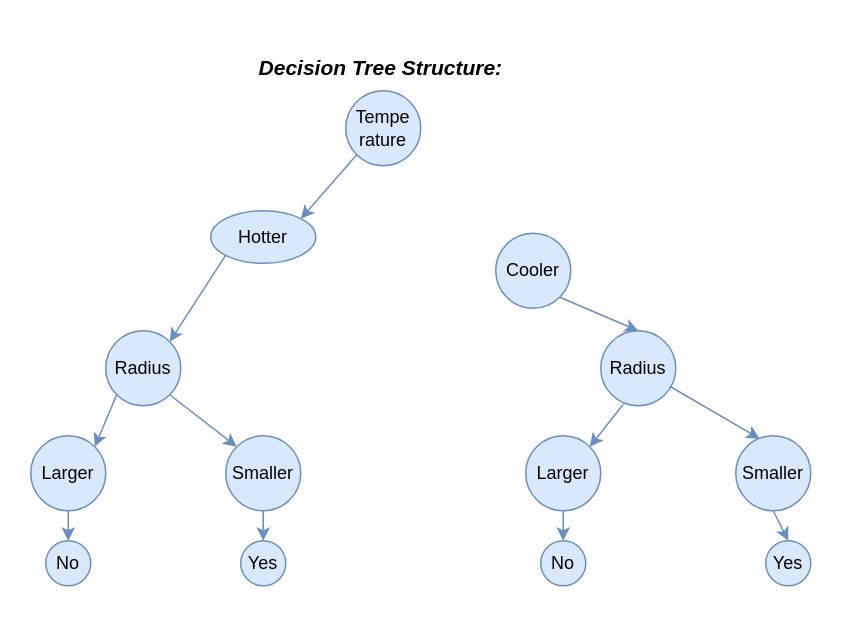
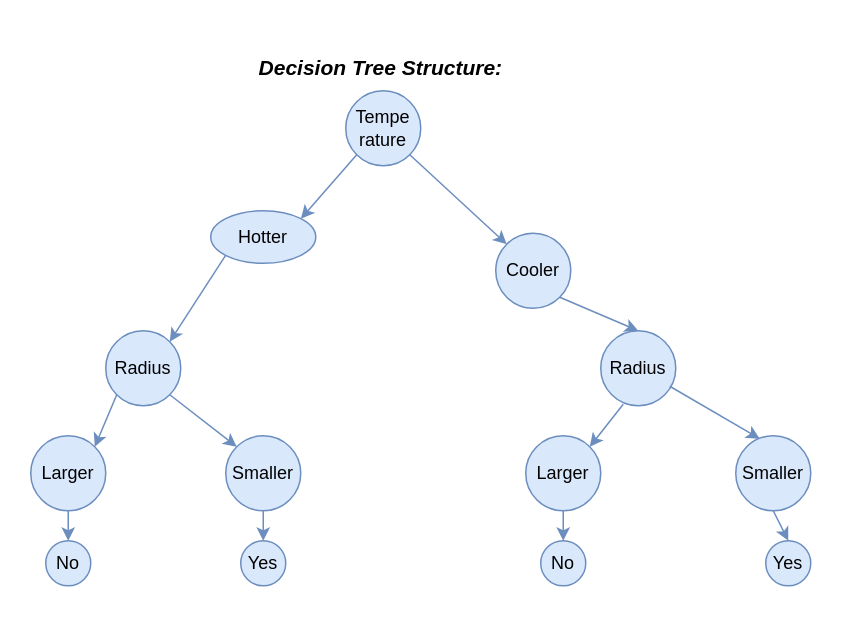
edge "Tempe rature" -> "Cooler": added
